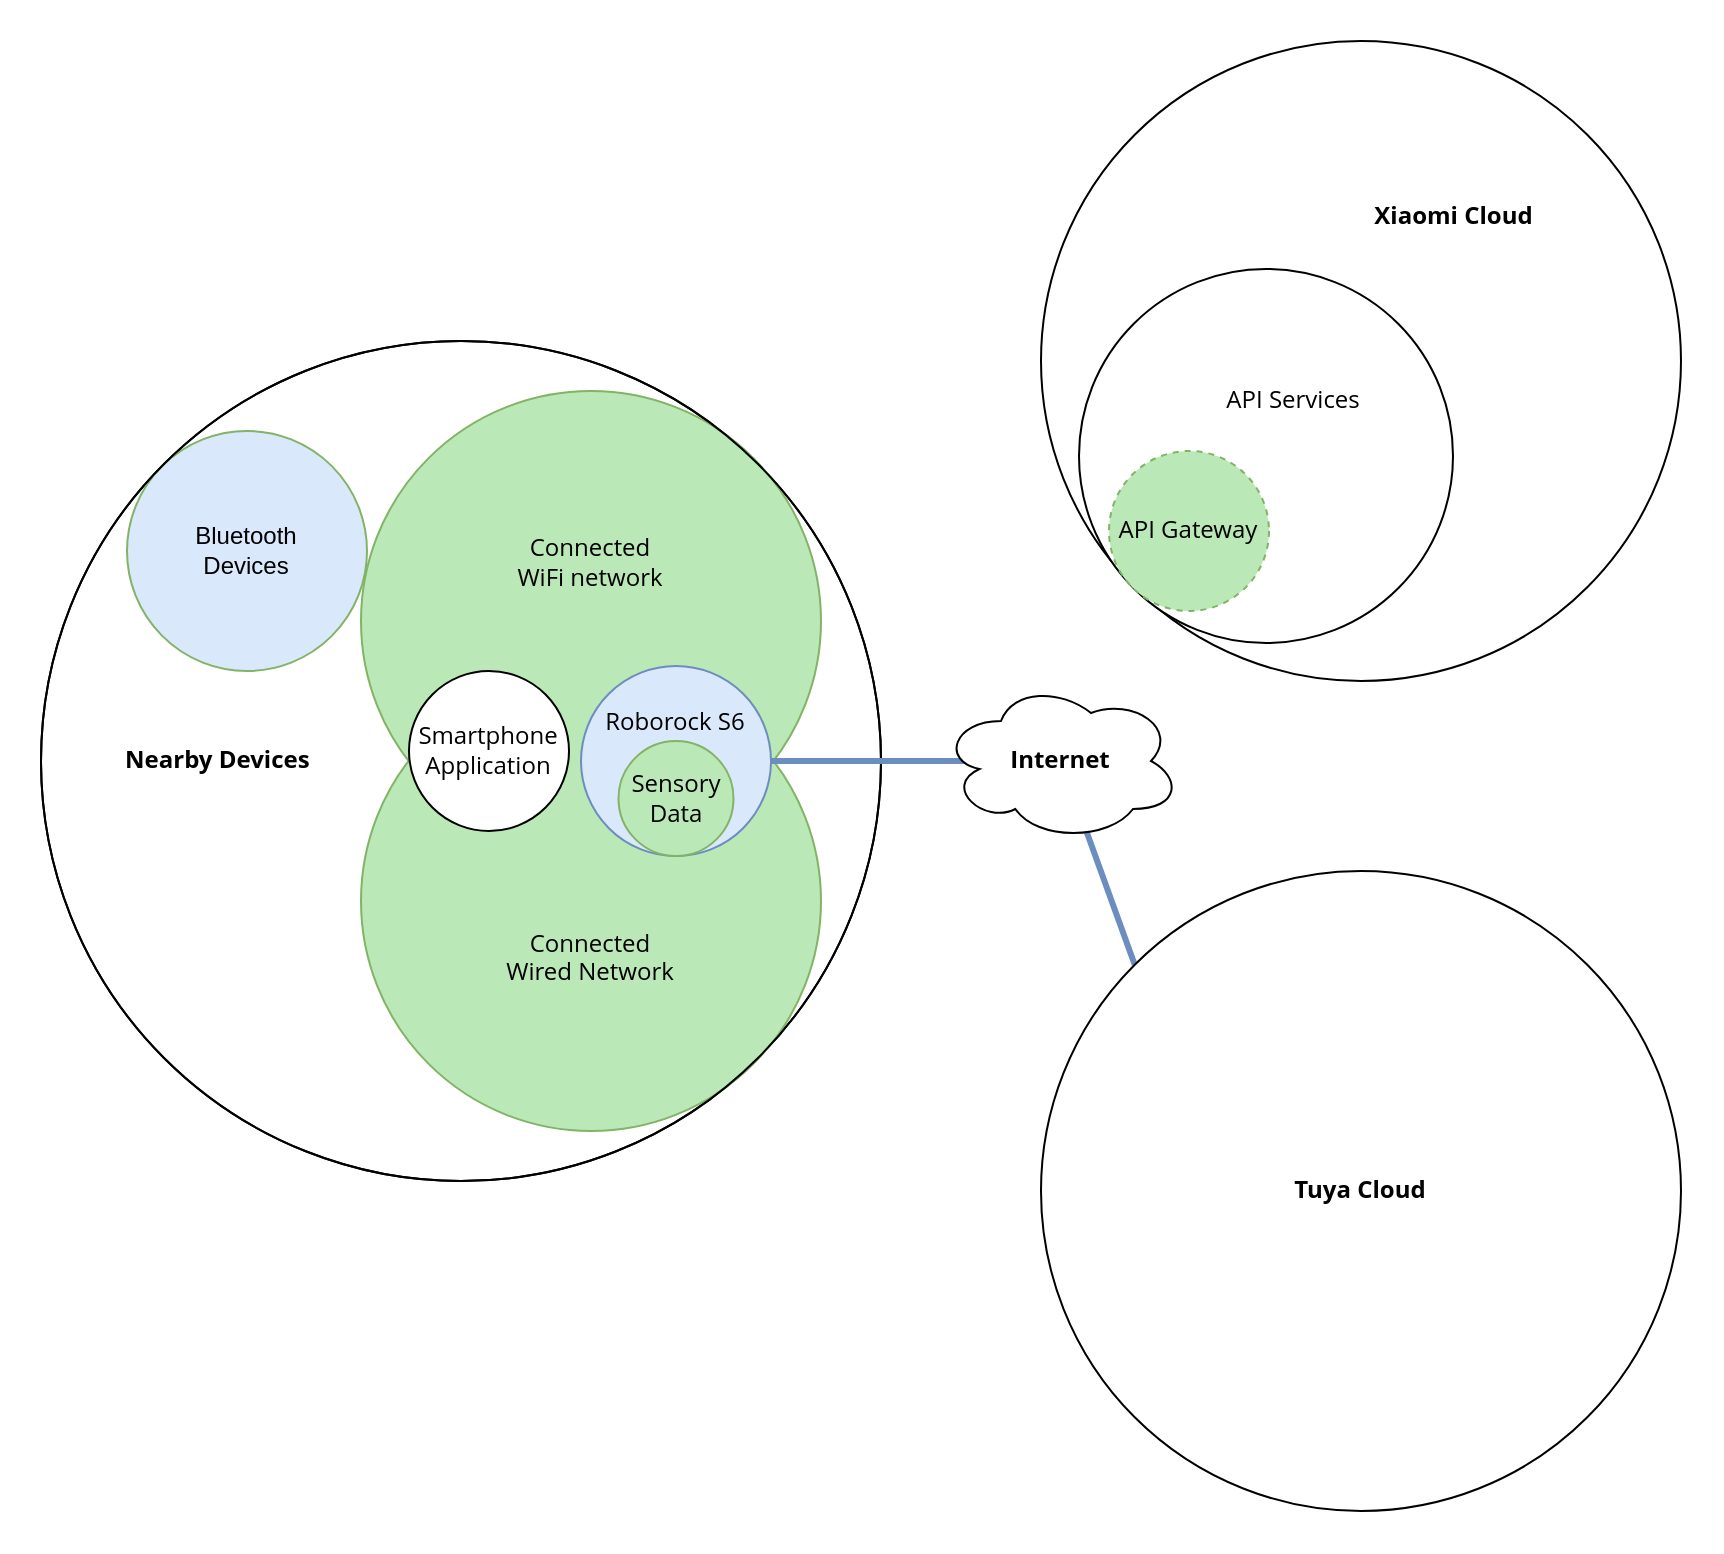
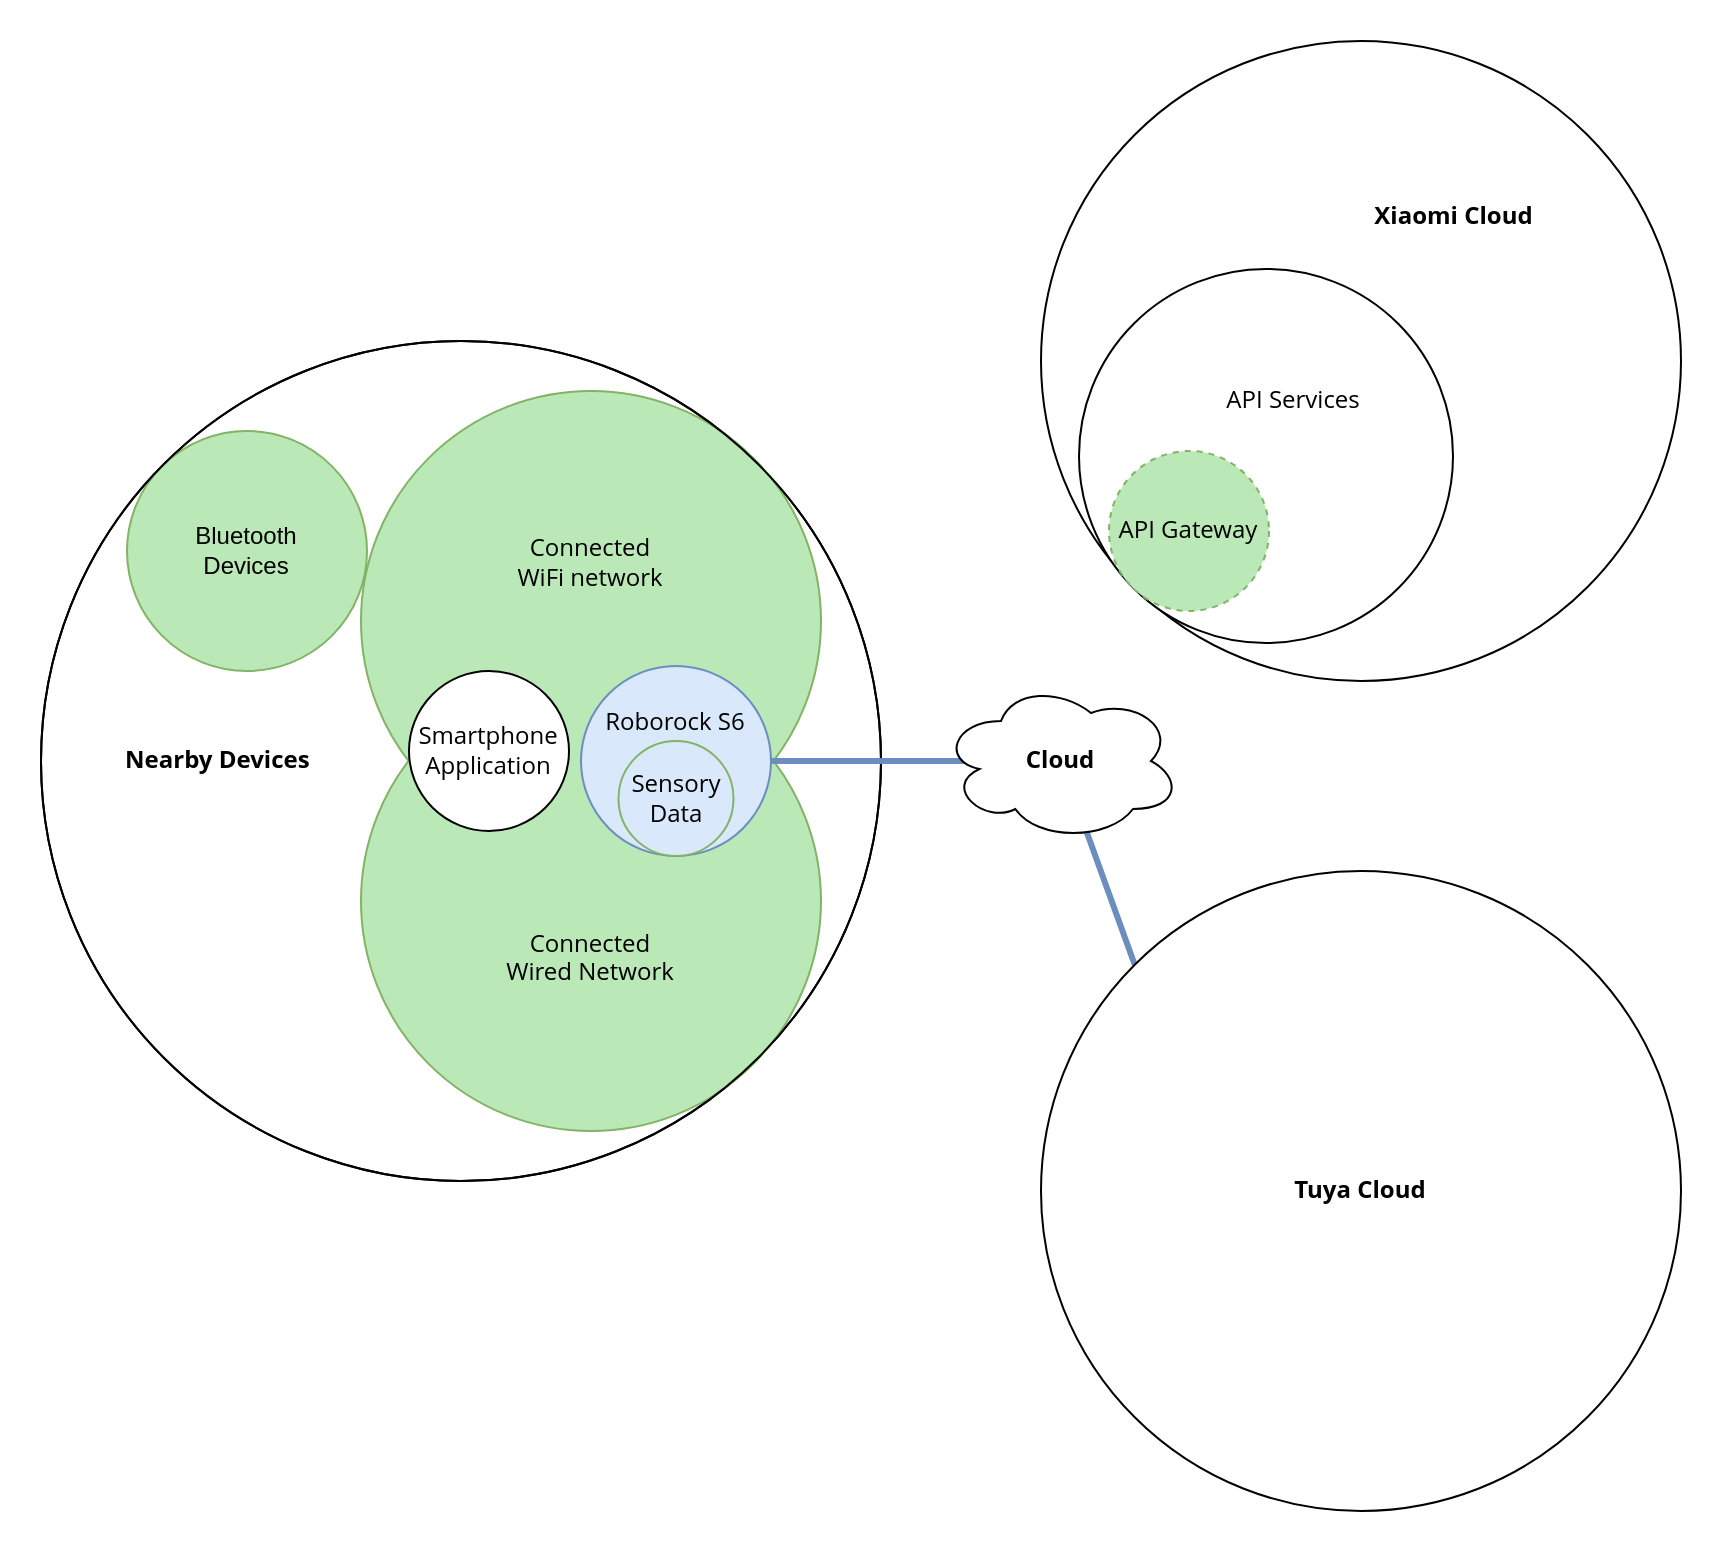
node "Bluetooth Devices": fillcolor #dae8fc -> #bbe8b7
node "Internet": label "Internet" -> "Cloud"
node "Sensory Data": fillcolor #bbe8b7 -> #dae8fc
